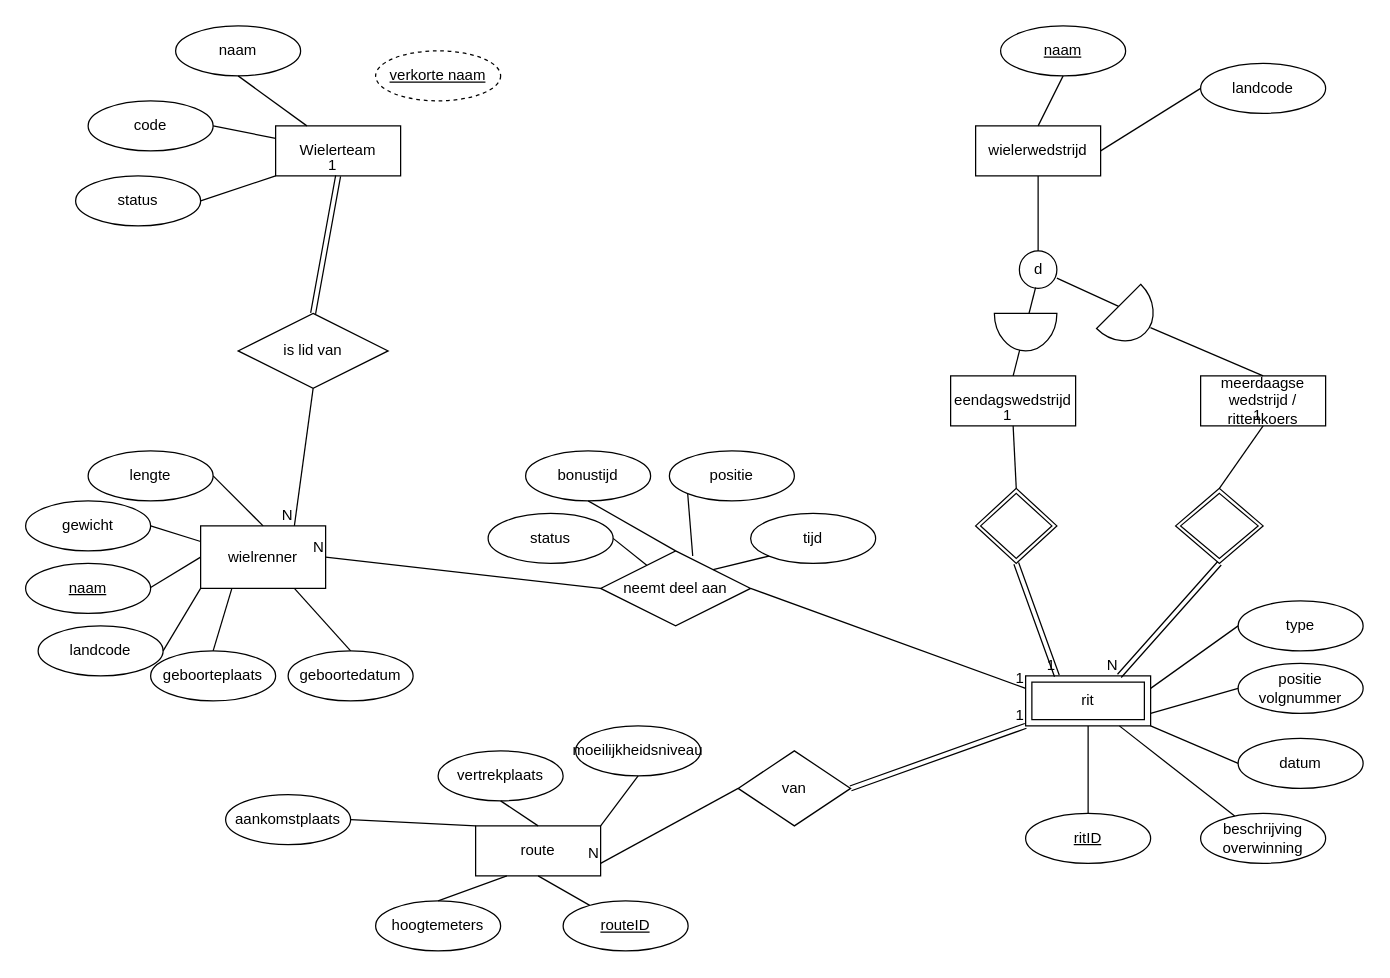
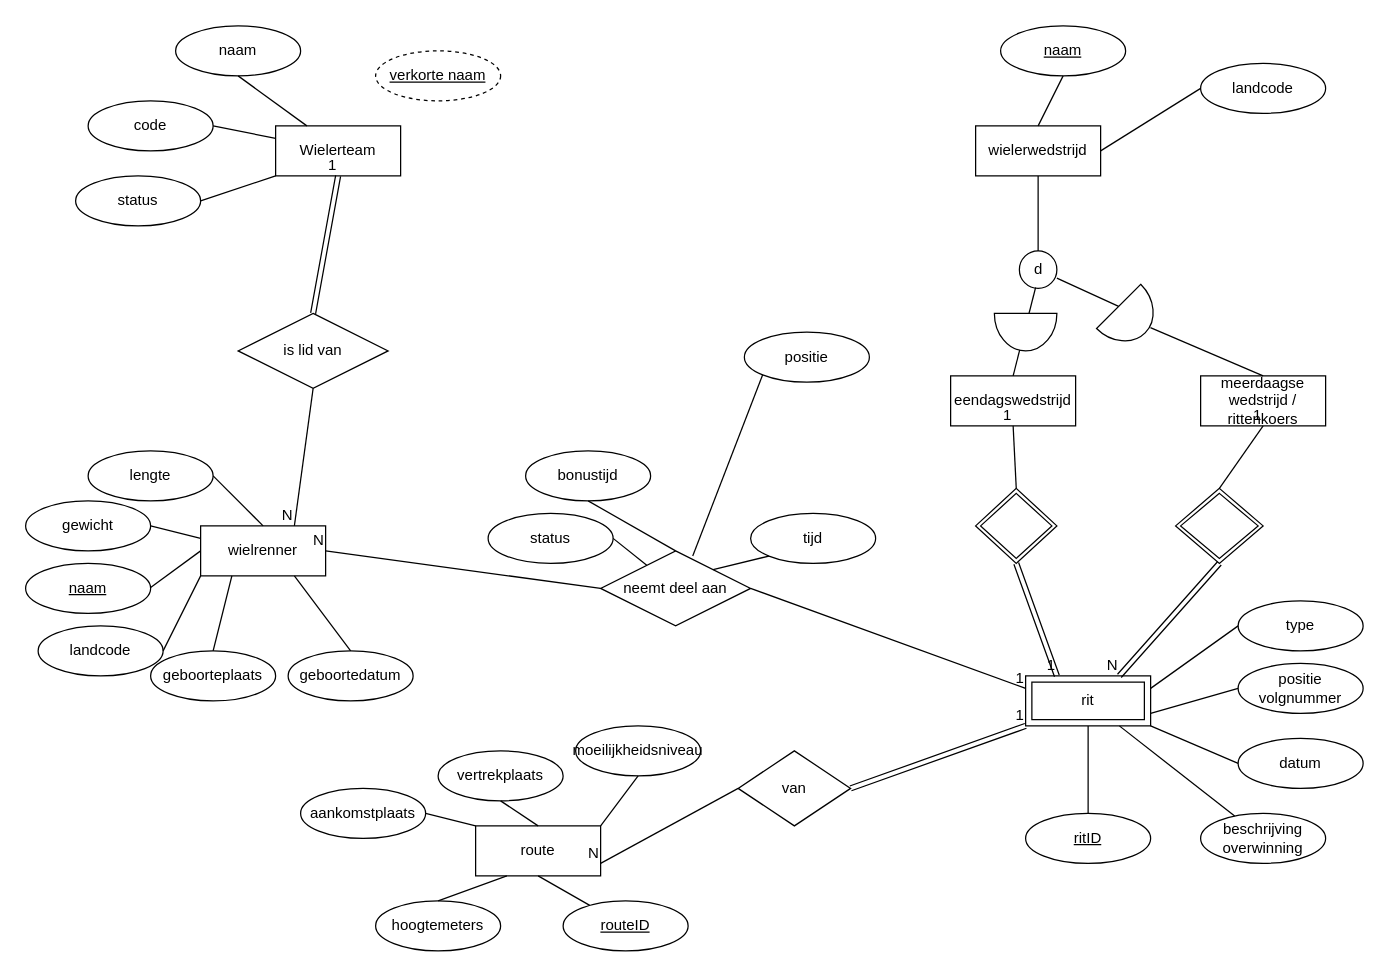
node "positie": moved (732, 476) -> (807, 357)
node "wielrenner": size 125x63 -> 125x50
node "aankomstplaats": moved (288, 819) -> (363, 813)
